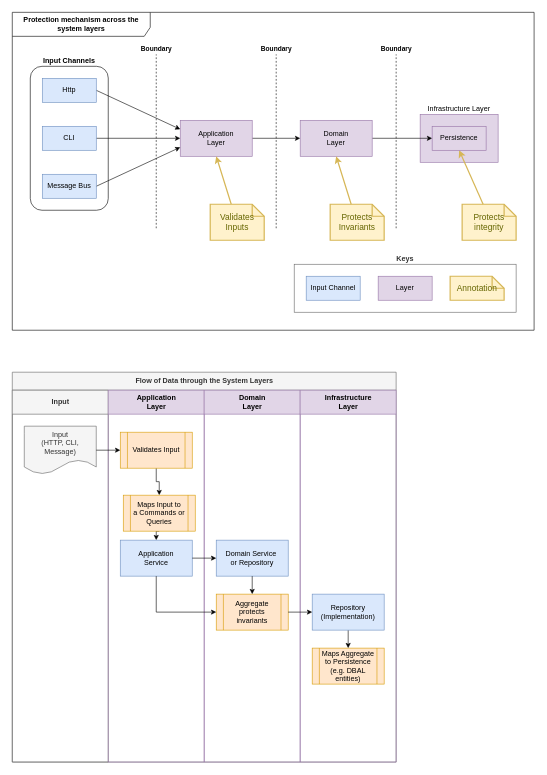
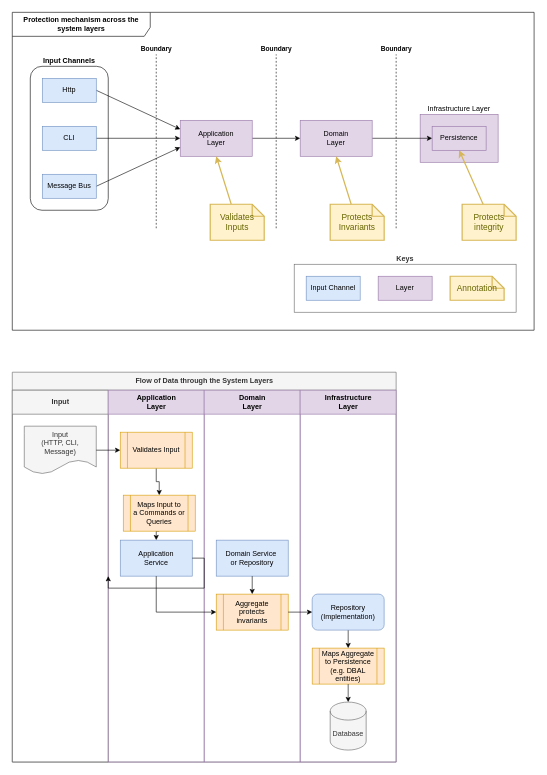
edge "Application Service" -> "Domain Service or Repository": now "Application Service" -> "Input"
node "Repository (Implementation)": shape rectangle -> rounded rectangle
edge "Maps Aggregateto Persistence(e.g. DBAL entities)" -> "Database": added
node "Database": added
